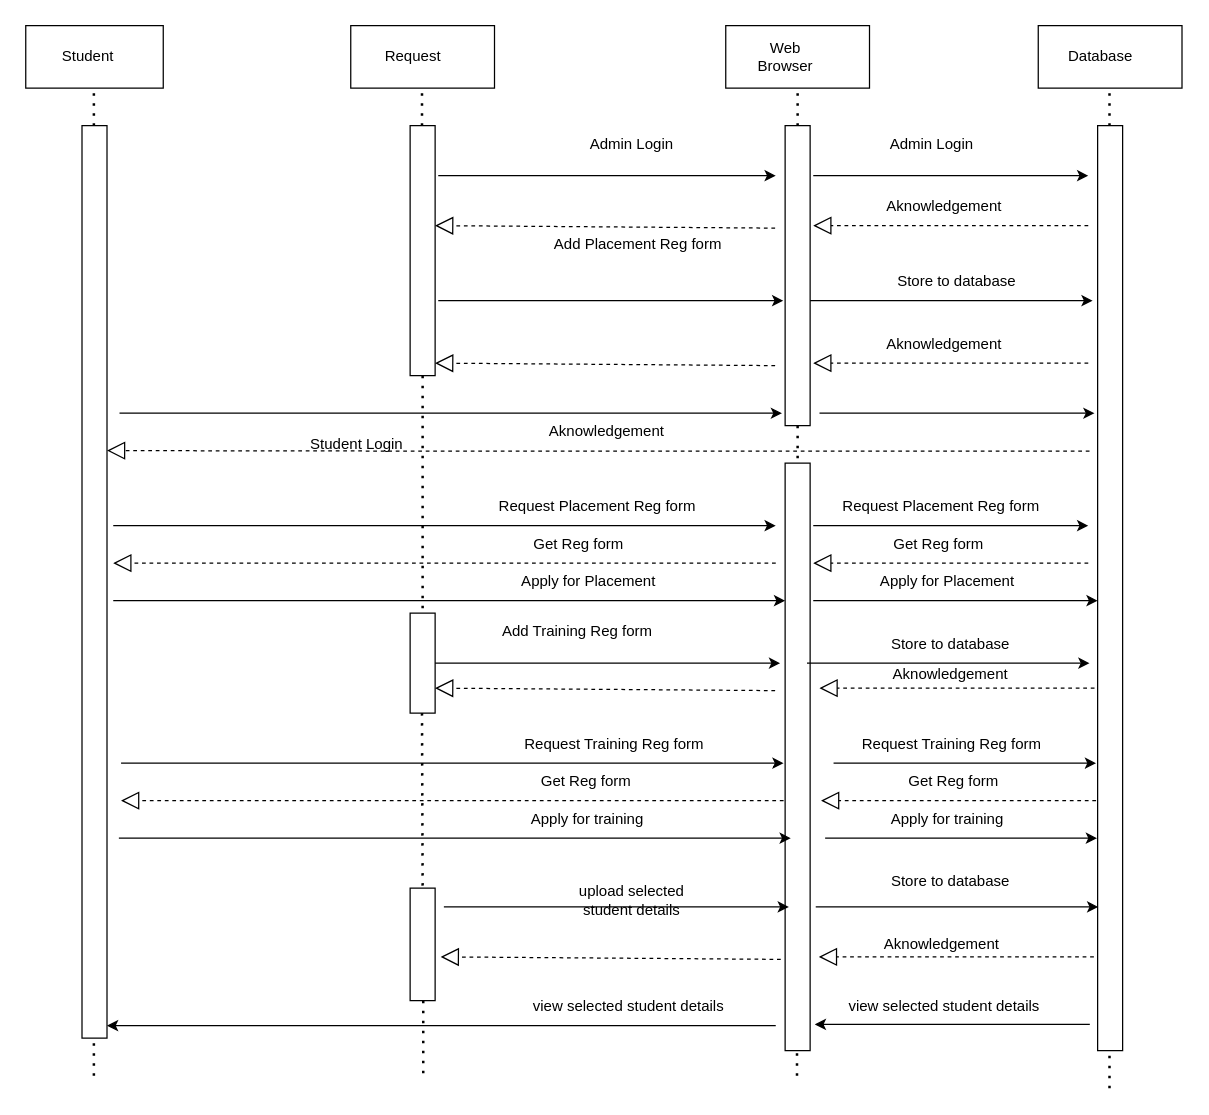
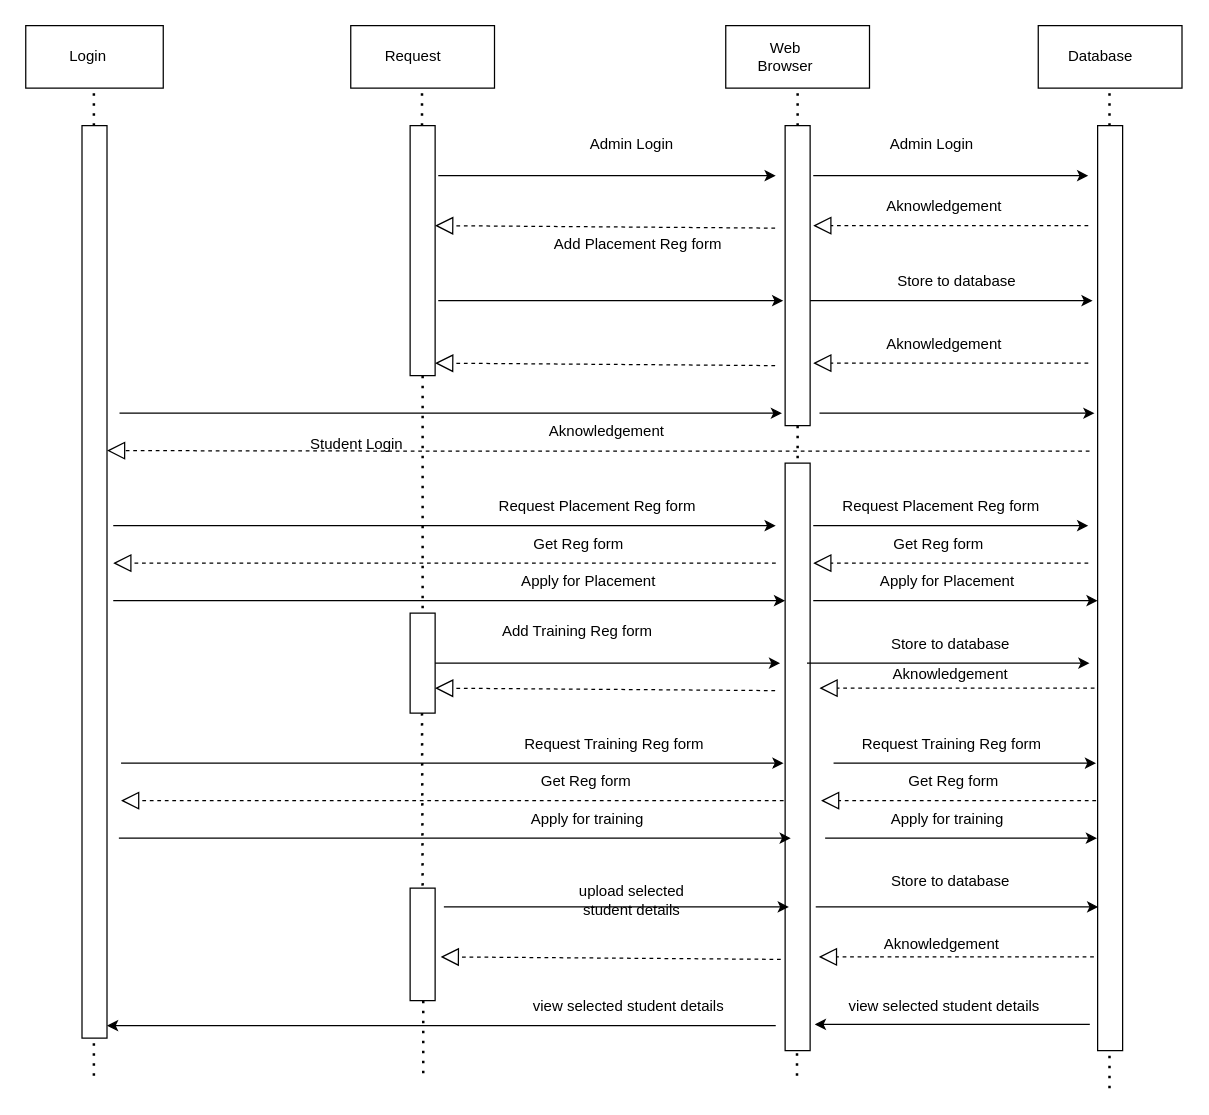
node "Student": label "Student" -> "Login"
